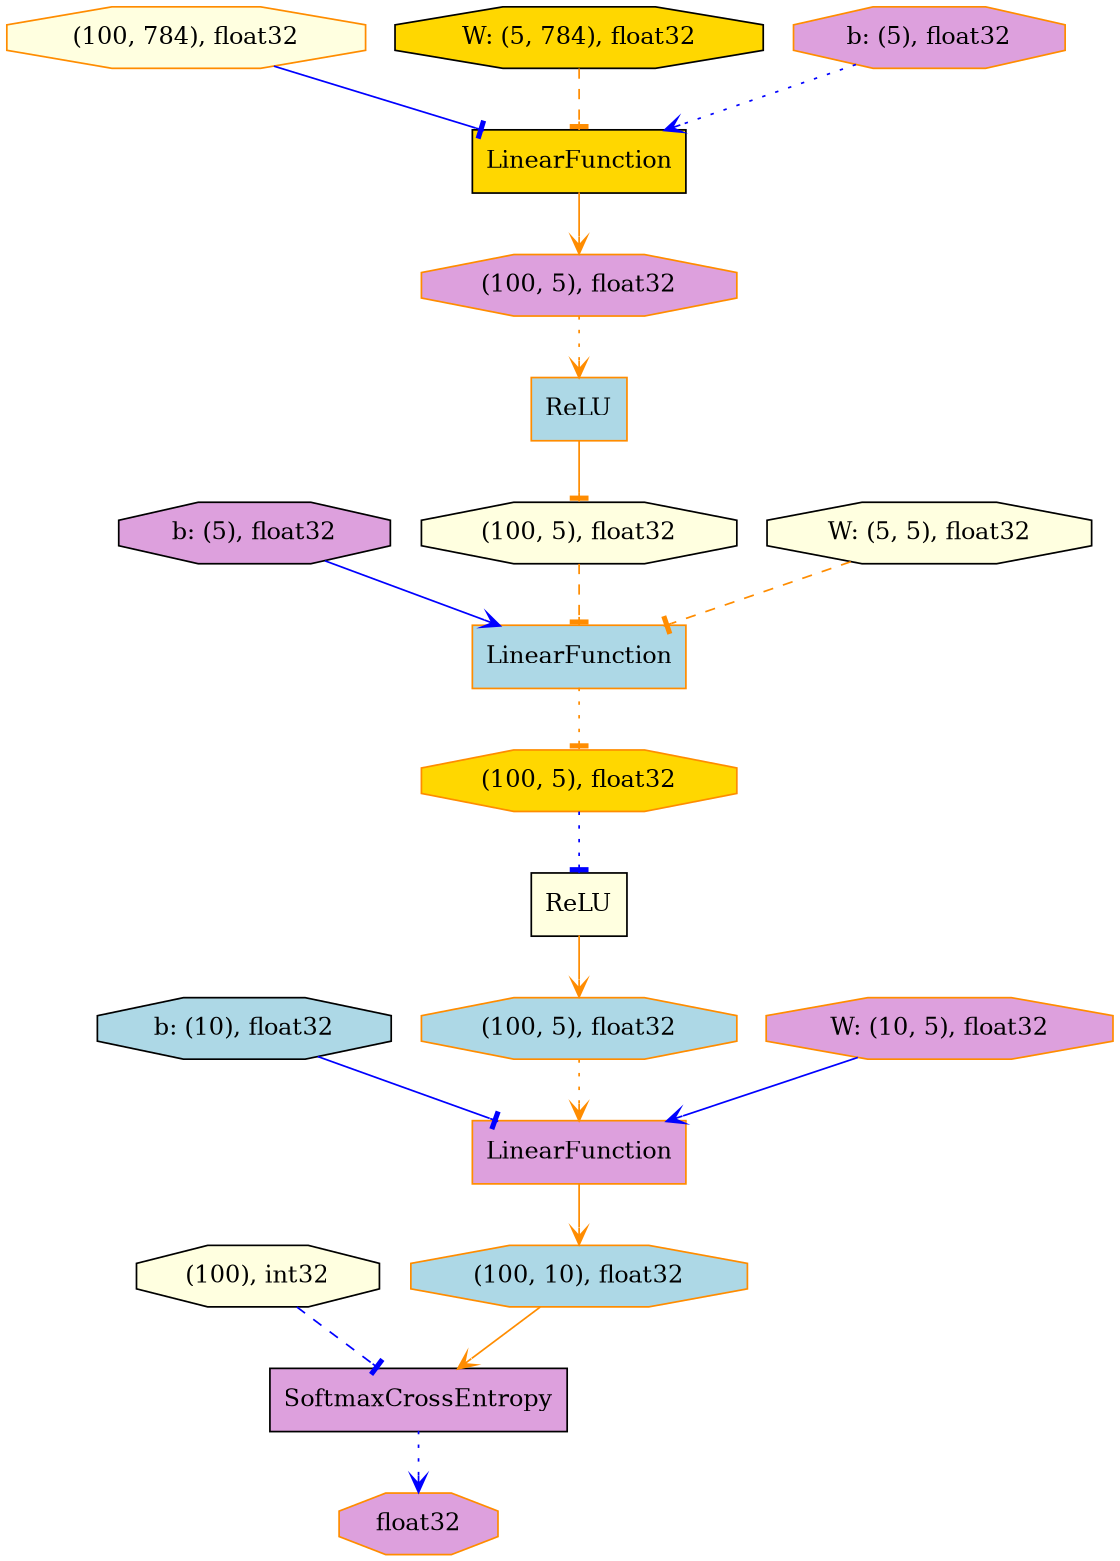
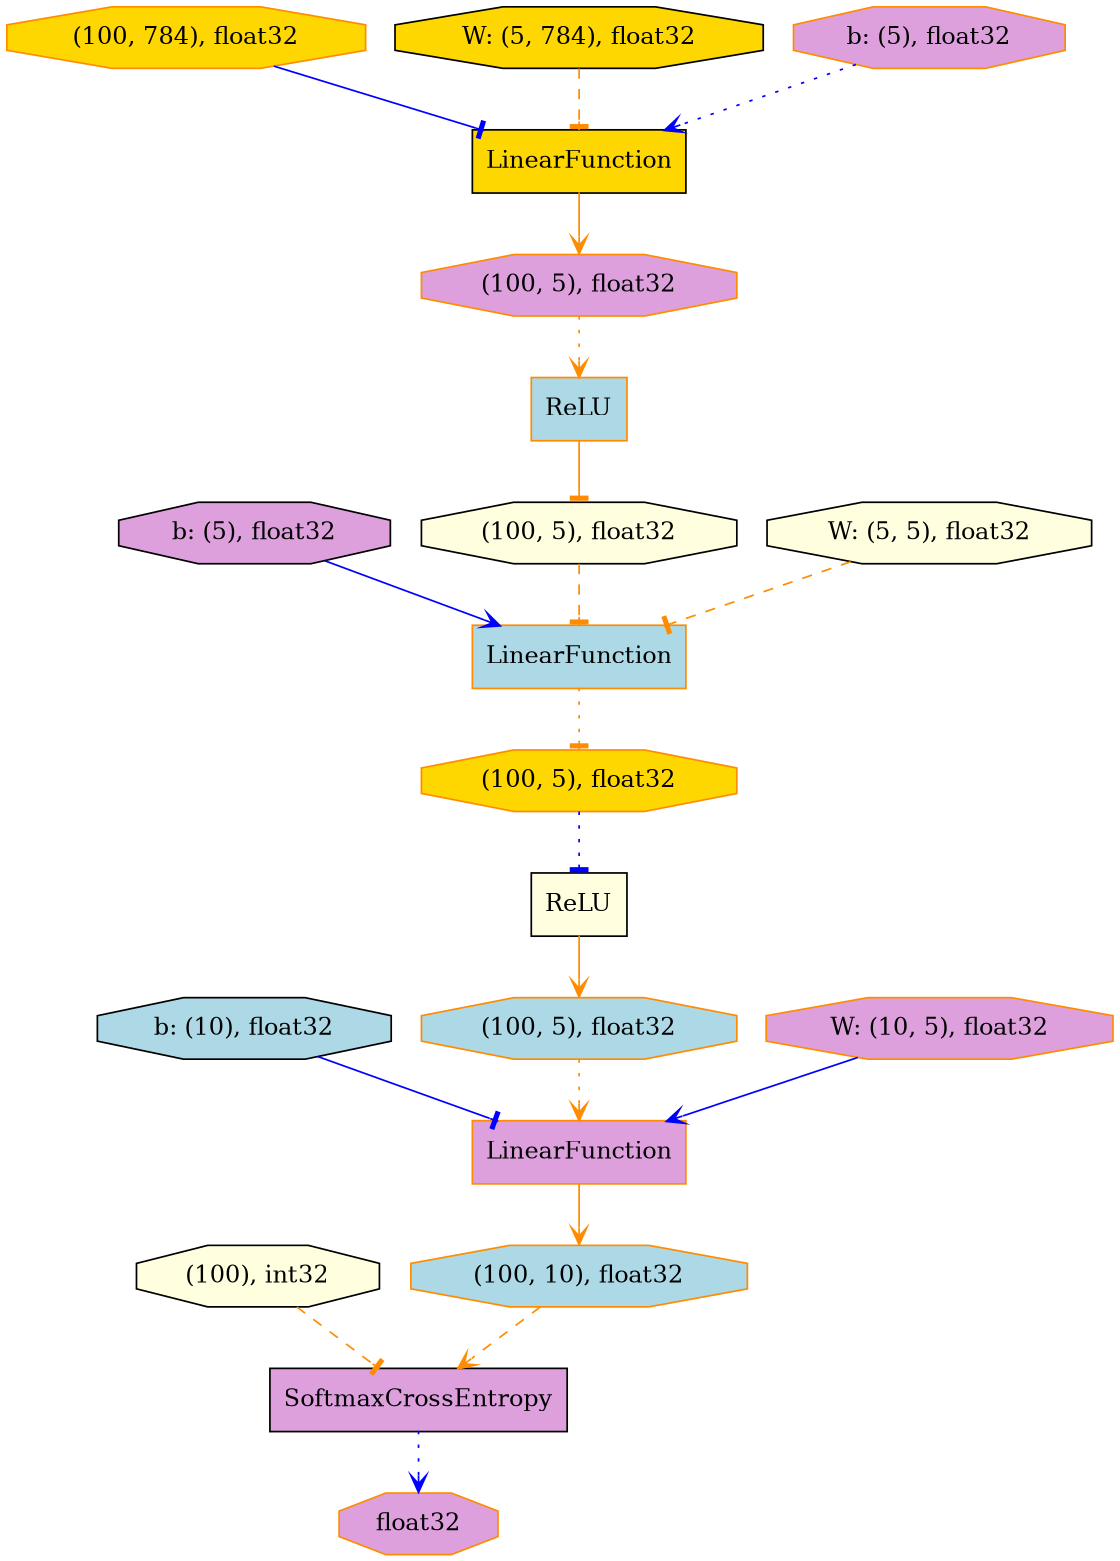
node "(100, 784), float32": fillcolor lightyellow -> gold
edge "(100, 10), float32" -> "SoftmaxCrossEntropy": style solid -> dashed
edge "(100), int32" -> "SoftmaxCrossEntropy": color blue -> darkorange
